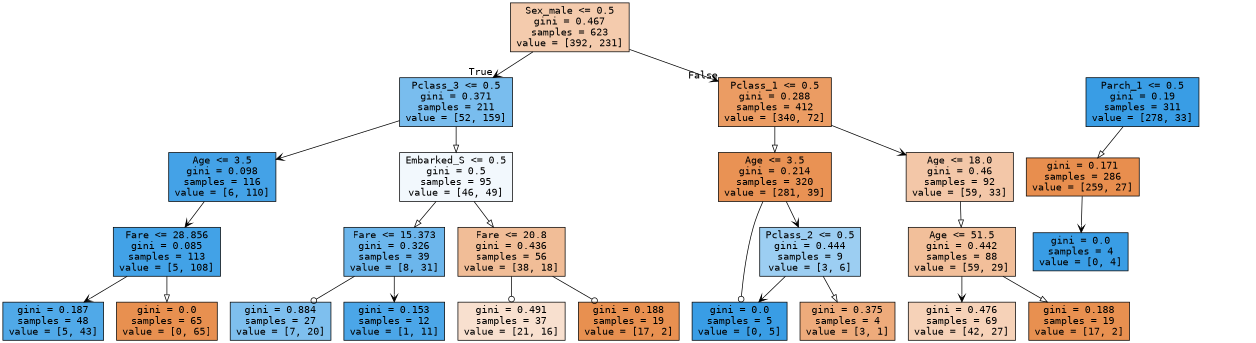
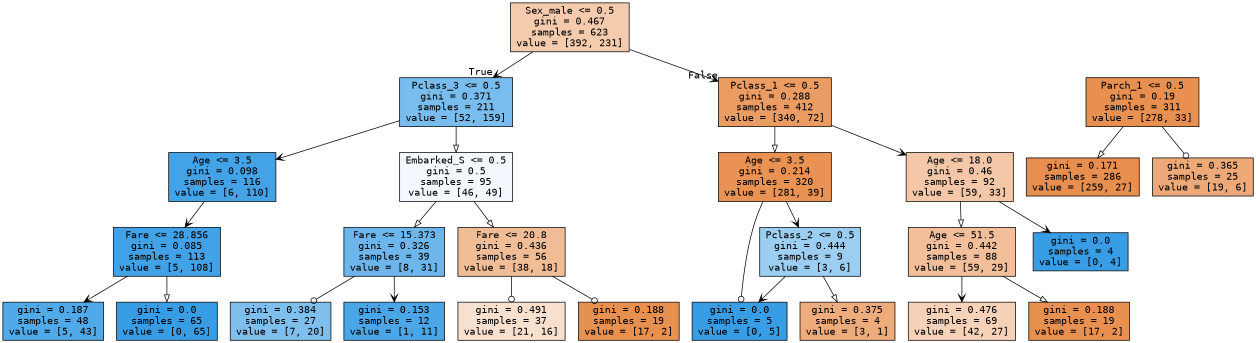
node "Parch_1 <= 0.5 gini = 0.19 samples = 311 value = [278, 33]": fillcolor #399de5ff -> #e58139e1
node "gini = 0.365 samples = 25 value = [19, 6]": added
edge "gini = 0.171 samples = 286 value = [259, 27]" -> "gini = 0.0 samples = 4 value = [0, 4]": now "Age <= 18.0 gini = 0.46 samples = 92 value = [59, 33]" -> "gini = 0.0 samples = 4 value = [0, 4]"
node "gini = 0.0 samples = 65 value = [0, 65]": fillcolor #e58139e1 -> #399de5ff
node "gini = 0.884 samples = 27 value = [7, 20]": label "gini = 0.884 samples = 27 value = [7, 20]" -> "gini = 0.384 samples = 27 value = [7, 20]"
